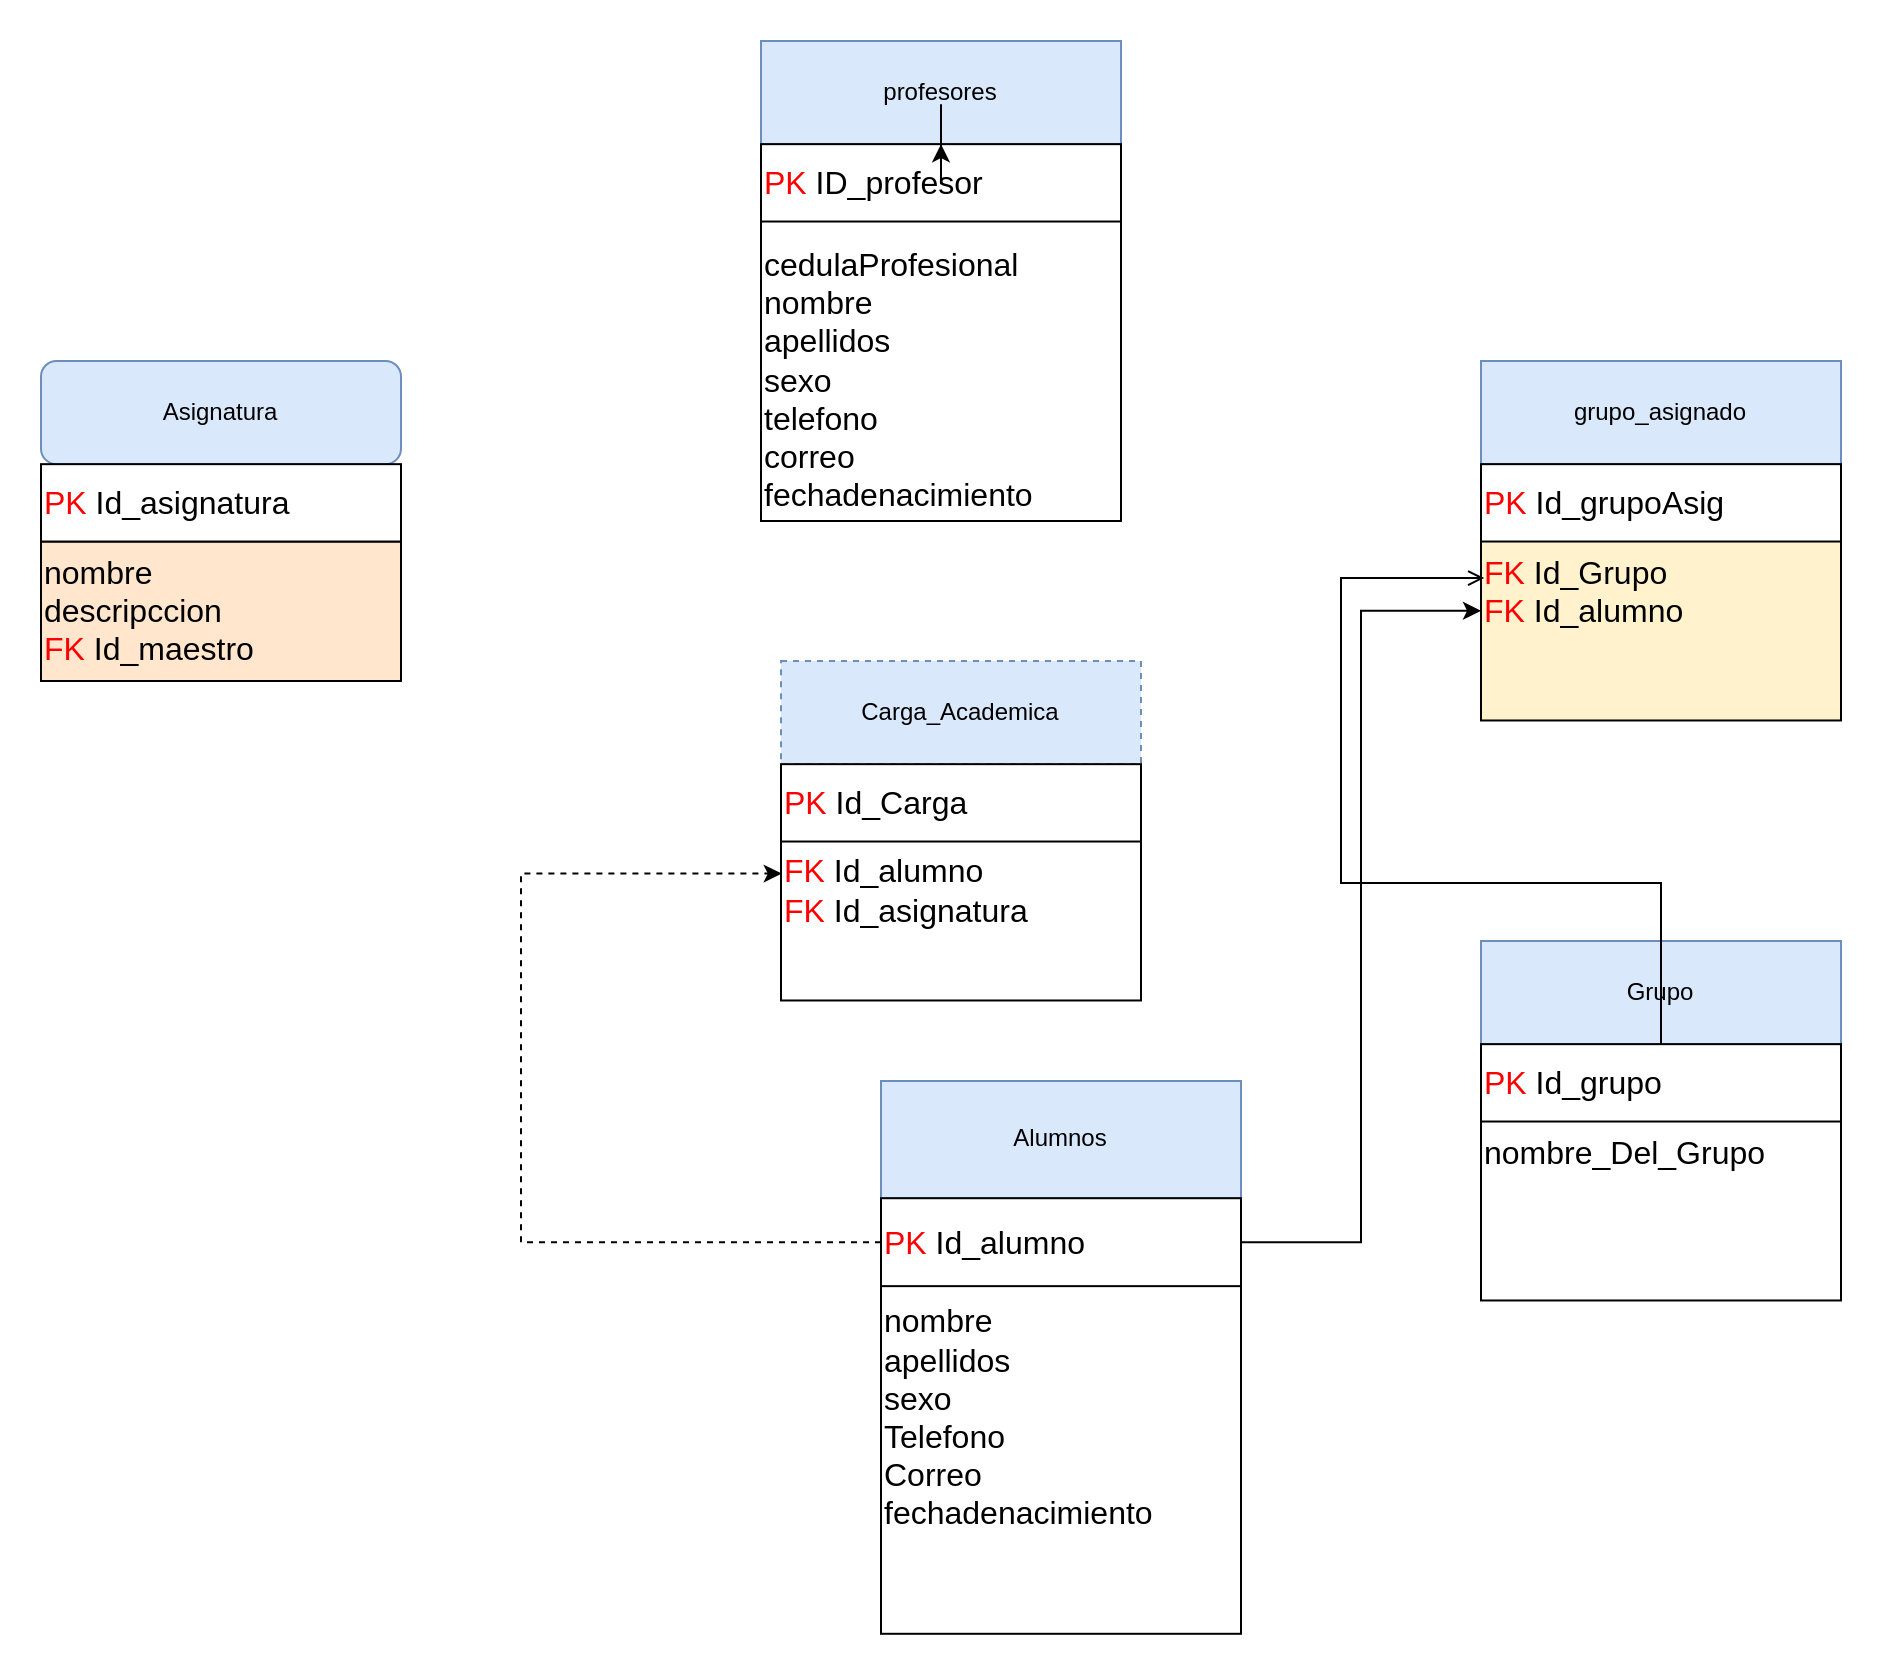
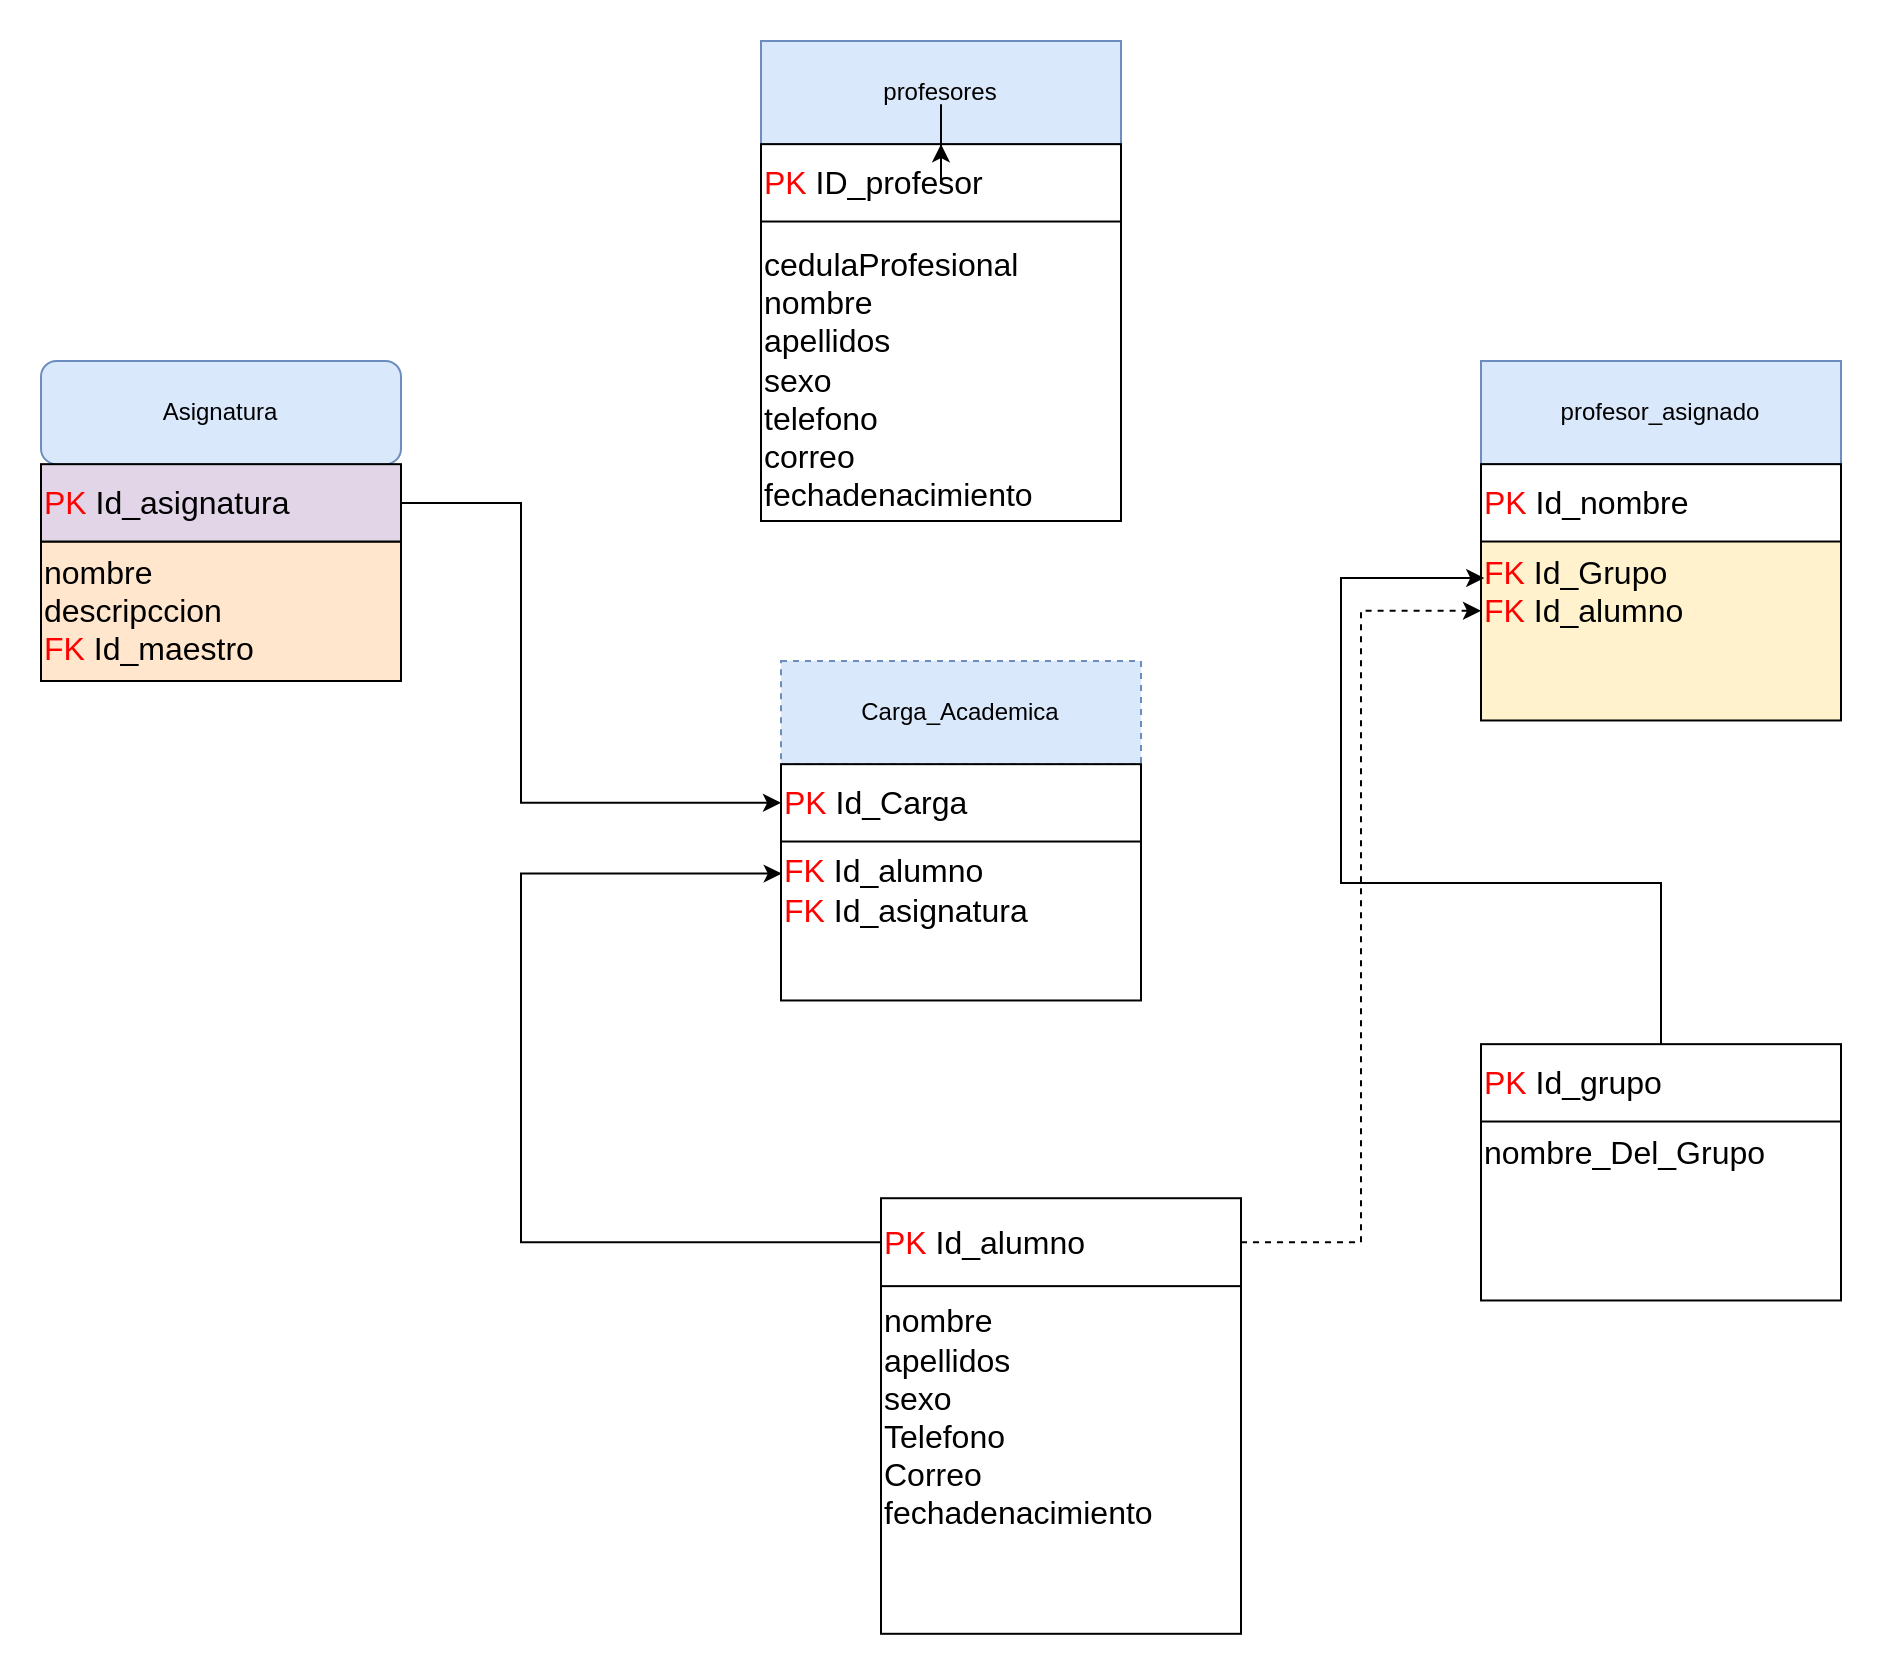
node "grupo_asignado": label "grupo_asignado" -> "profesor_asignado"
node "PK Id_asignatura": fillcolor #ffffff -> #e1d5e7
node "PK Id_grupoAsig": label "PK Id_grupoAsig" -> "PK Id_nombre"
edge "PK Id_grupo" -> "FK Id_Grupo FK Id_alumno": arrowhead open -> classic
edge "PK Id_asignatura" -> "PK Id_Carga": added
node "Grupo": removed
edge "PK Id_alumno" -> "FK Id_alumno FK Id_asignatura": style dashed -> solid
edge "PK Id_alumno" -> "FK Id_Grupo FK Id_alumno": style solid -> dashed
node "Alumnos": removed
